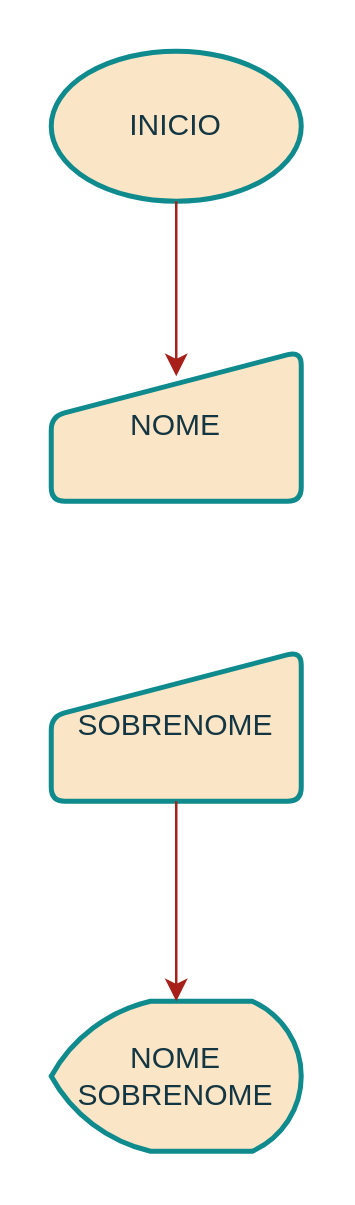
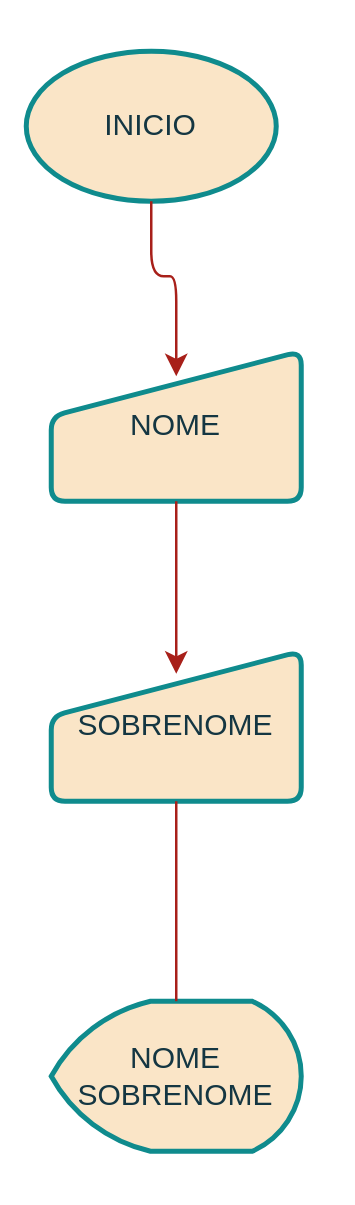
node "INICIO": moved (176, 126) -> (151, 126)
edge "NOME" -> "SOBRENOME": added
edge "SOBRENOME" -> "NOME SOBRENOME": arrowhead classic -> none
